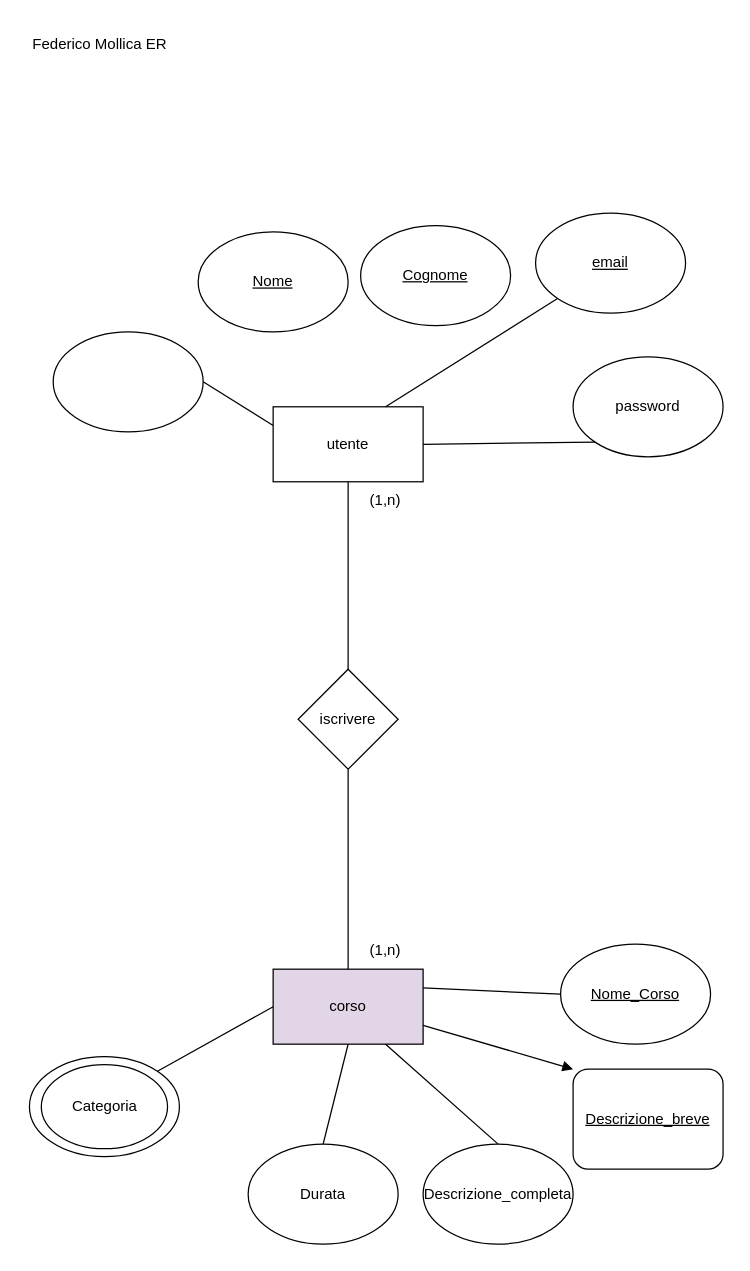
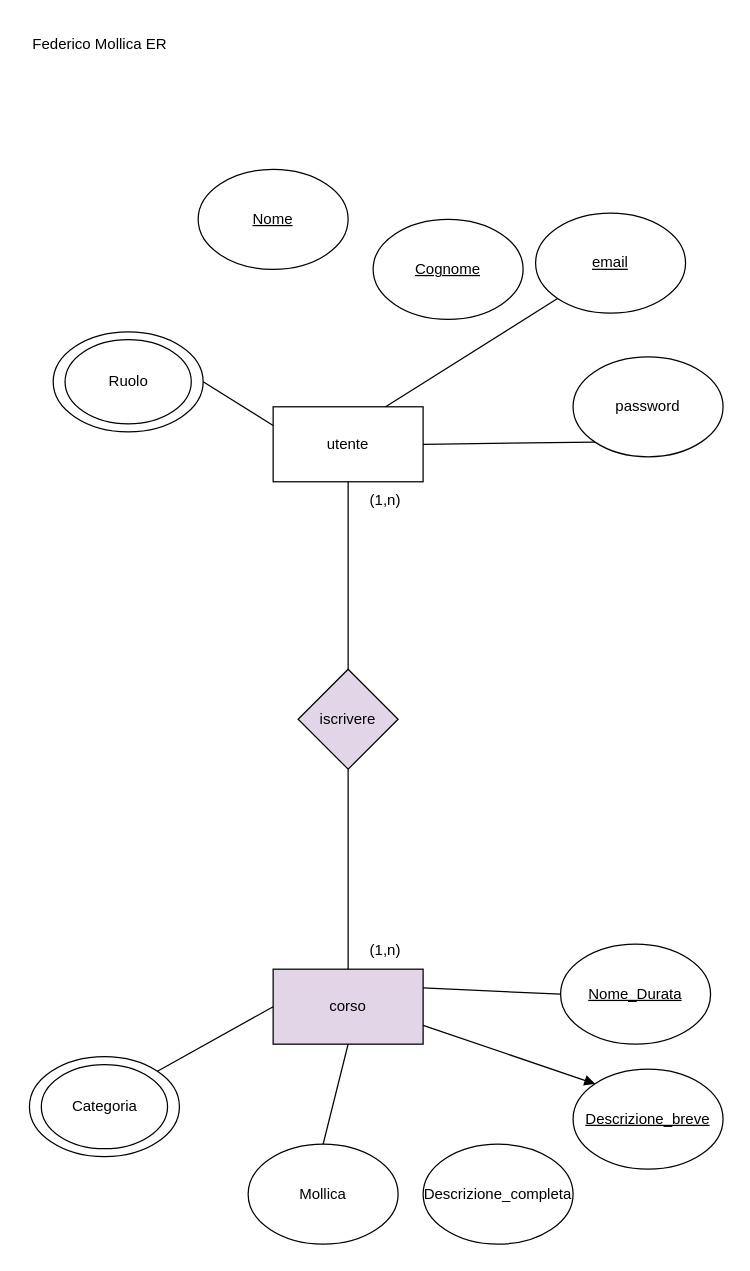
node "Cognome": moved (436, 276) -> (448, 269)
node "Nome": moved (273, 282) -> (273, 219)
node "Ruolo": added
node "iscrivere": fillcolor #ffffff -> #e1d5e7
node "Nome_Corso": label "Nome_Corso" -> "Nome_Durata"
edge "corso" -- "Descrizione_completa": removed
node "Descrizione_breve": shape rounded rectangle -> ellipse
node "Durata": label "Durata" -> "Mollica"
